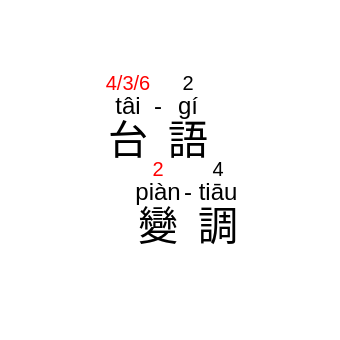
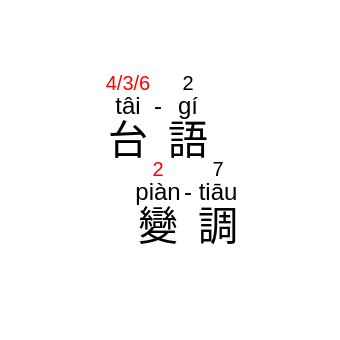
node "4": label "4" -> "7"
